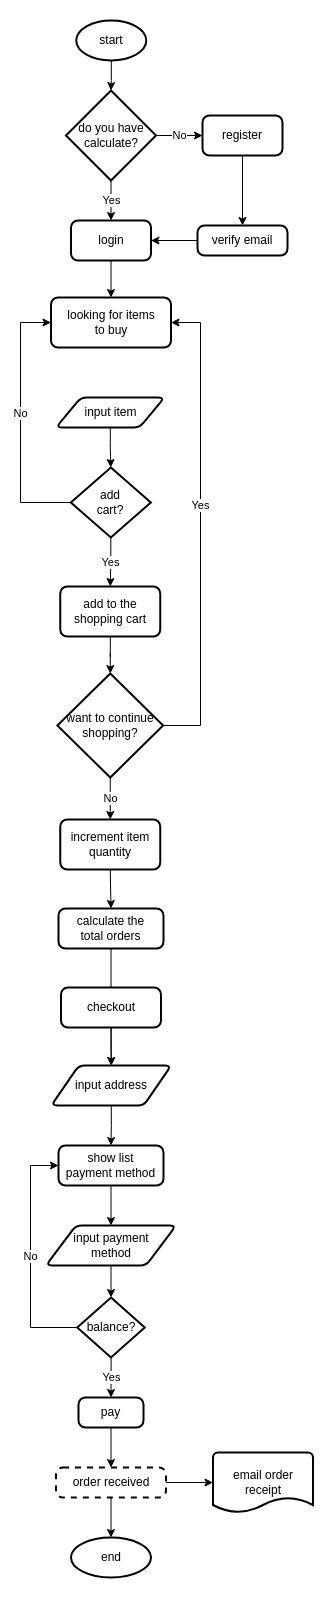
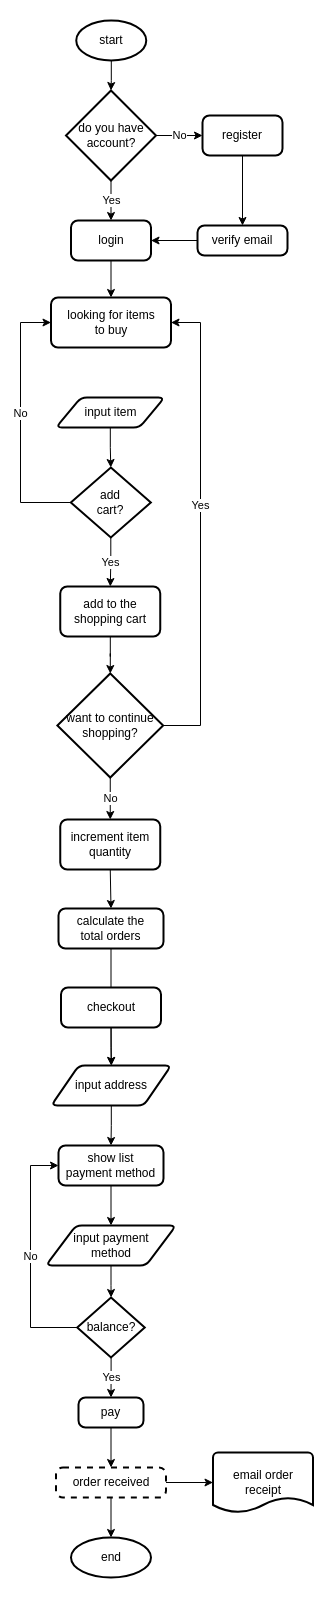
node "do you have calculate?": label "do you have calculate?" -> "do you have account?"
